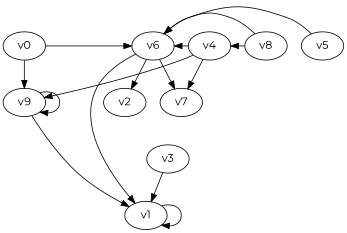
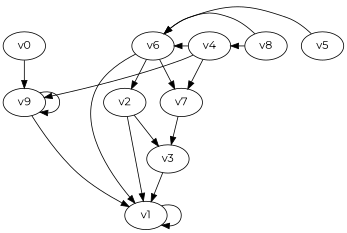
edge "v0" -> "v6": removed
edge "v7" -> "v3": added
edge "v2" -> "v3": added
edge "v2" -> "v1": added
